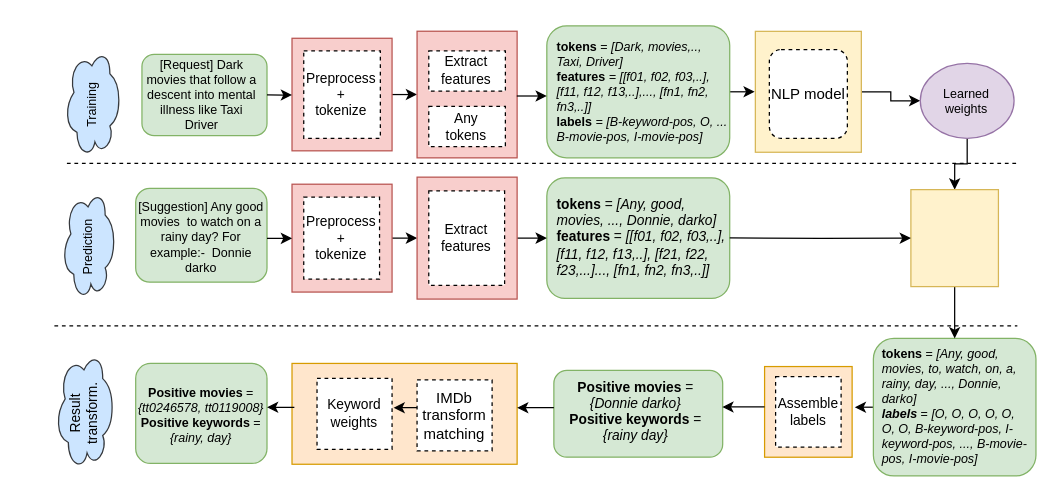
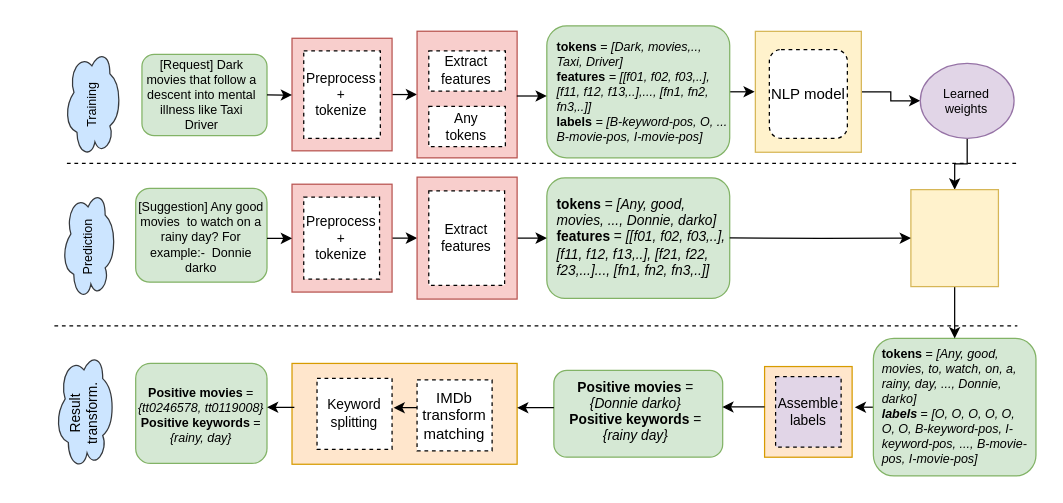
node "Assemble labels": fillcolor #ffffff -> #e1d5e7
node "Keyword weights": label "Keyword weights" -> "Keyword splitting"
